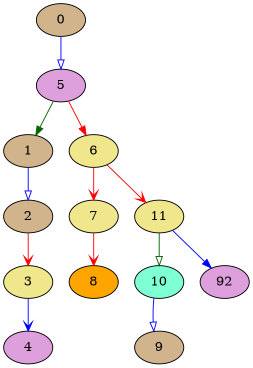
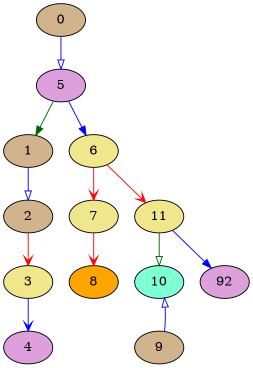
edge "5" -> "6": color red -> blue
edge "10" -> "9": reversed
